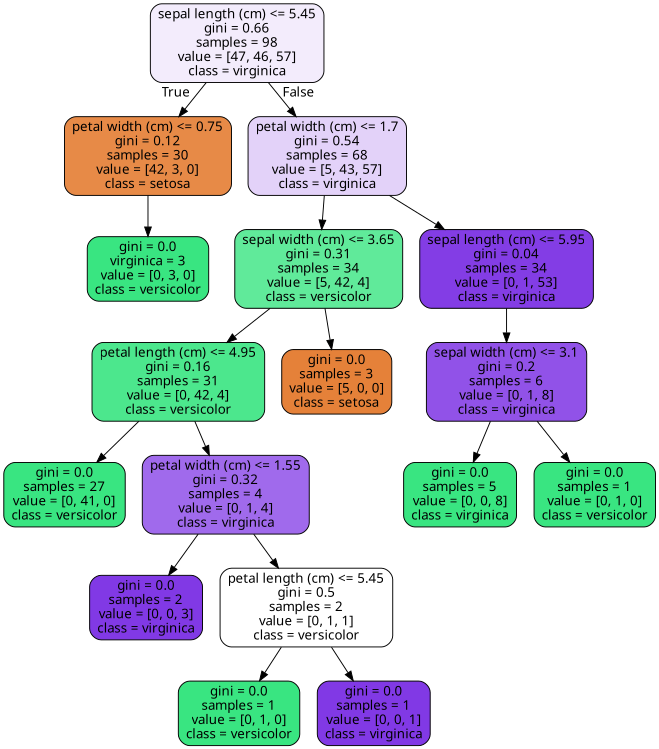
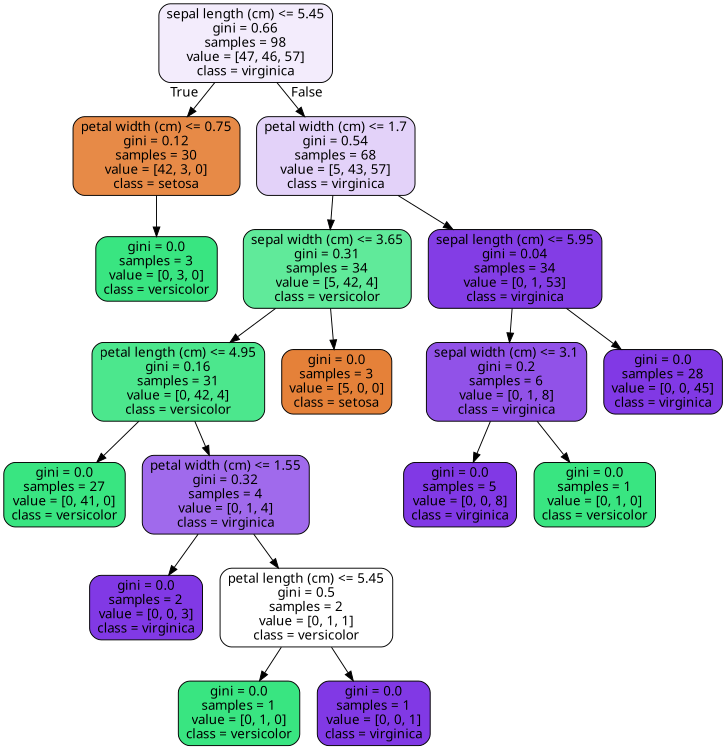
node "gini = 0.0 virginica = 3 value = [0, 3, 0] class = versicolor": label "gini = 0.0 virginica = 3 value = [0, 3, 0] class = versicolor" -> "gini = 0.0 samples = 3 value = [0, 3, 0] class = versicolor"
node "gini = 0.0 samples = 28 value = [0, 0, 45] class = virginica": added
node "gini = 0.0 samples = 5 value = [0, 0, 8] class = virginica": fillcolor #39e581 -> #8139e5
